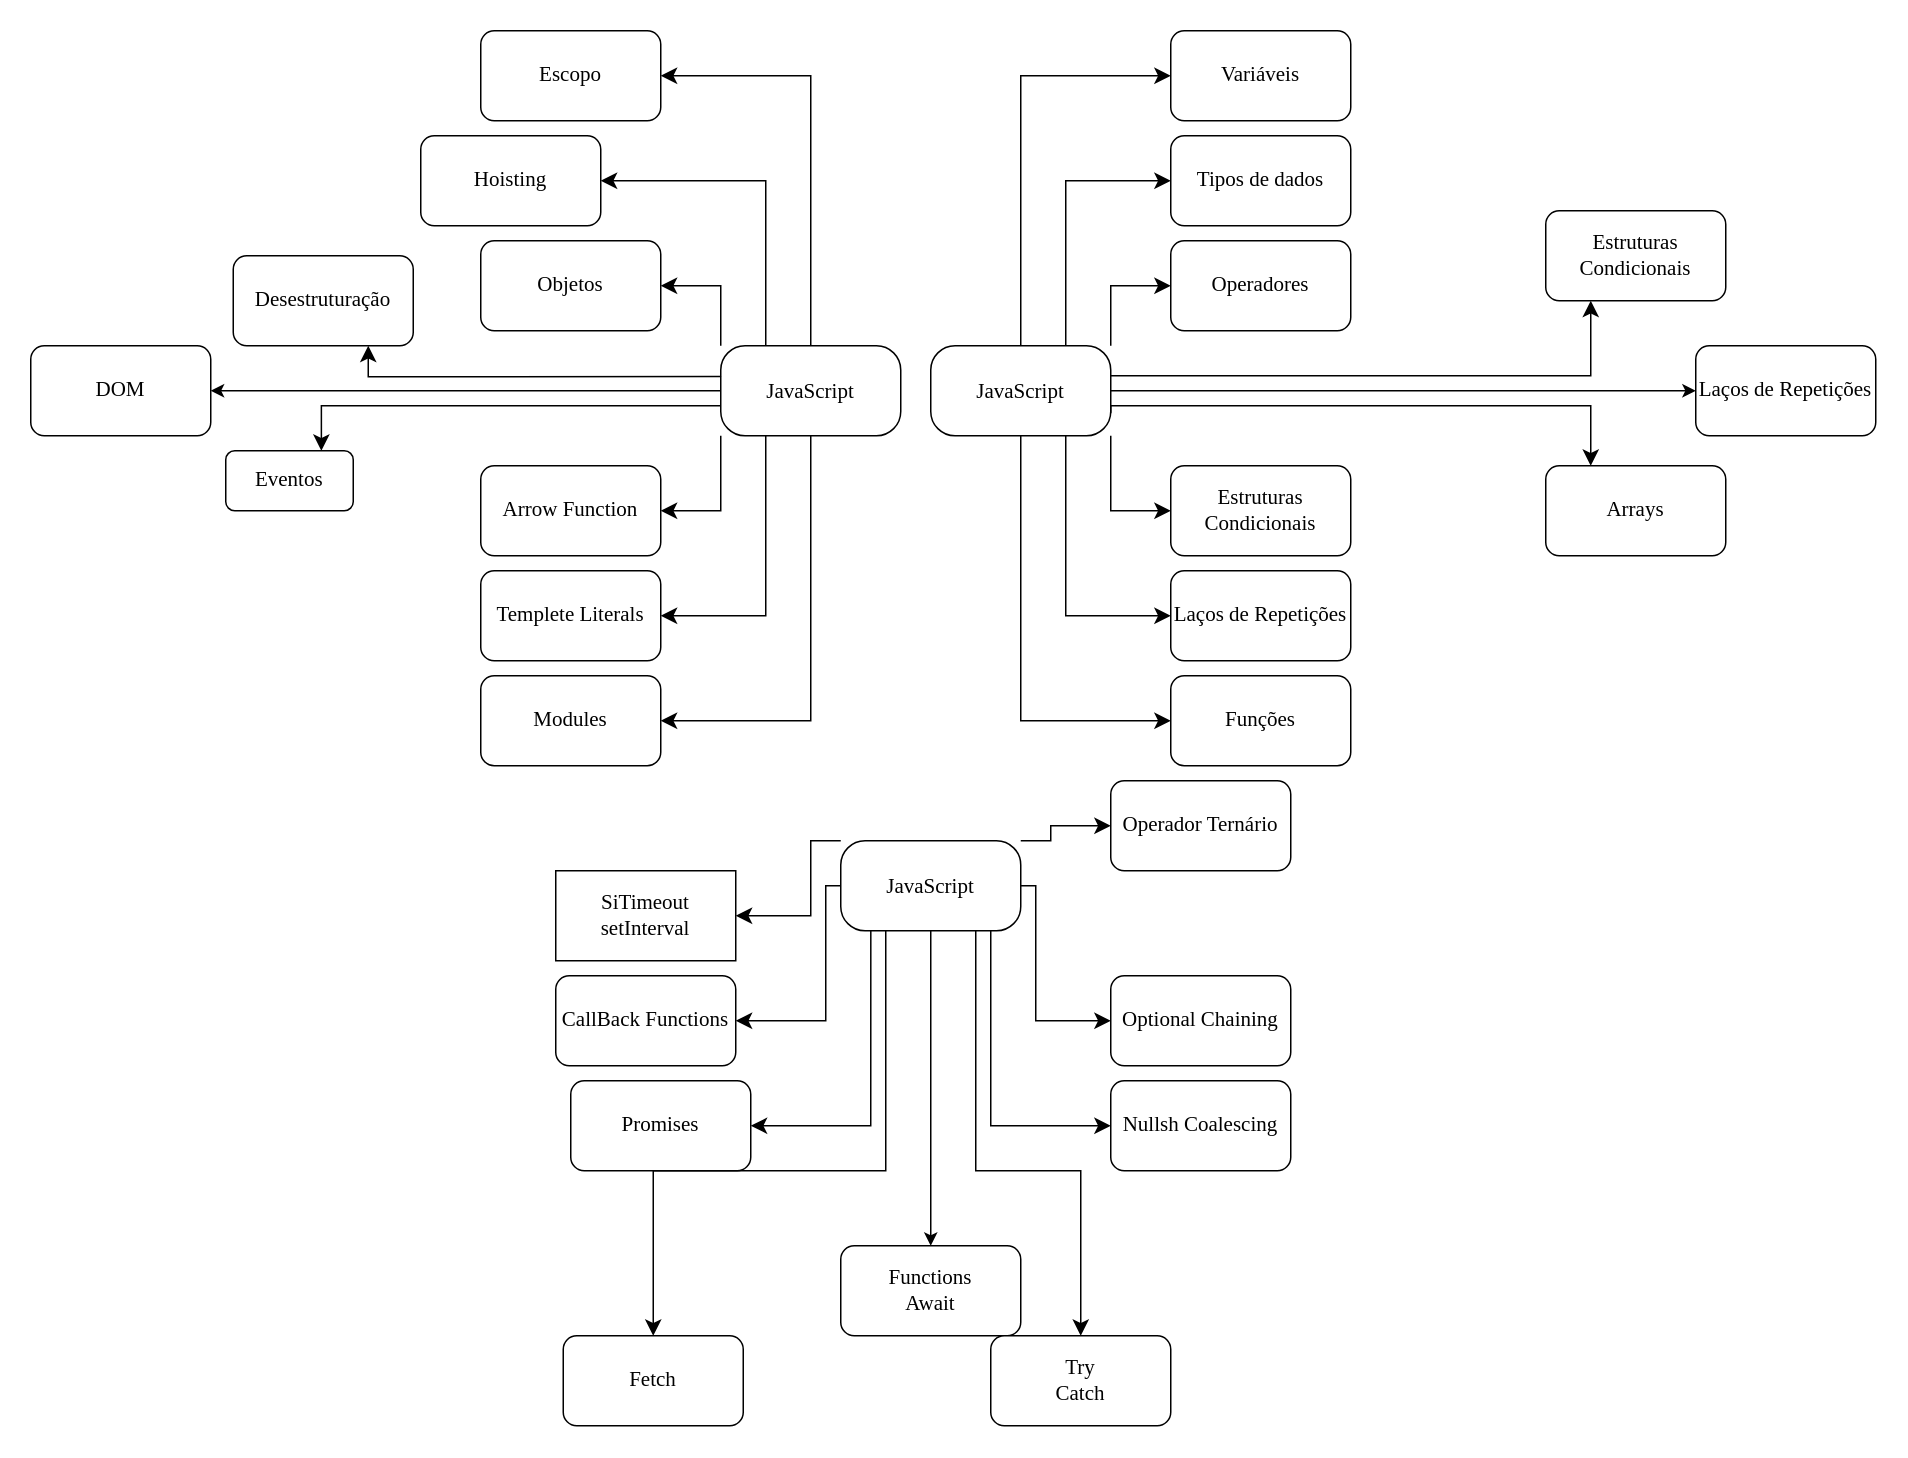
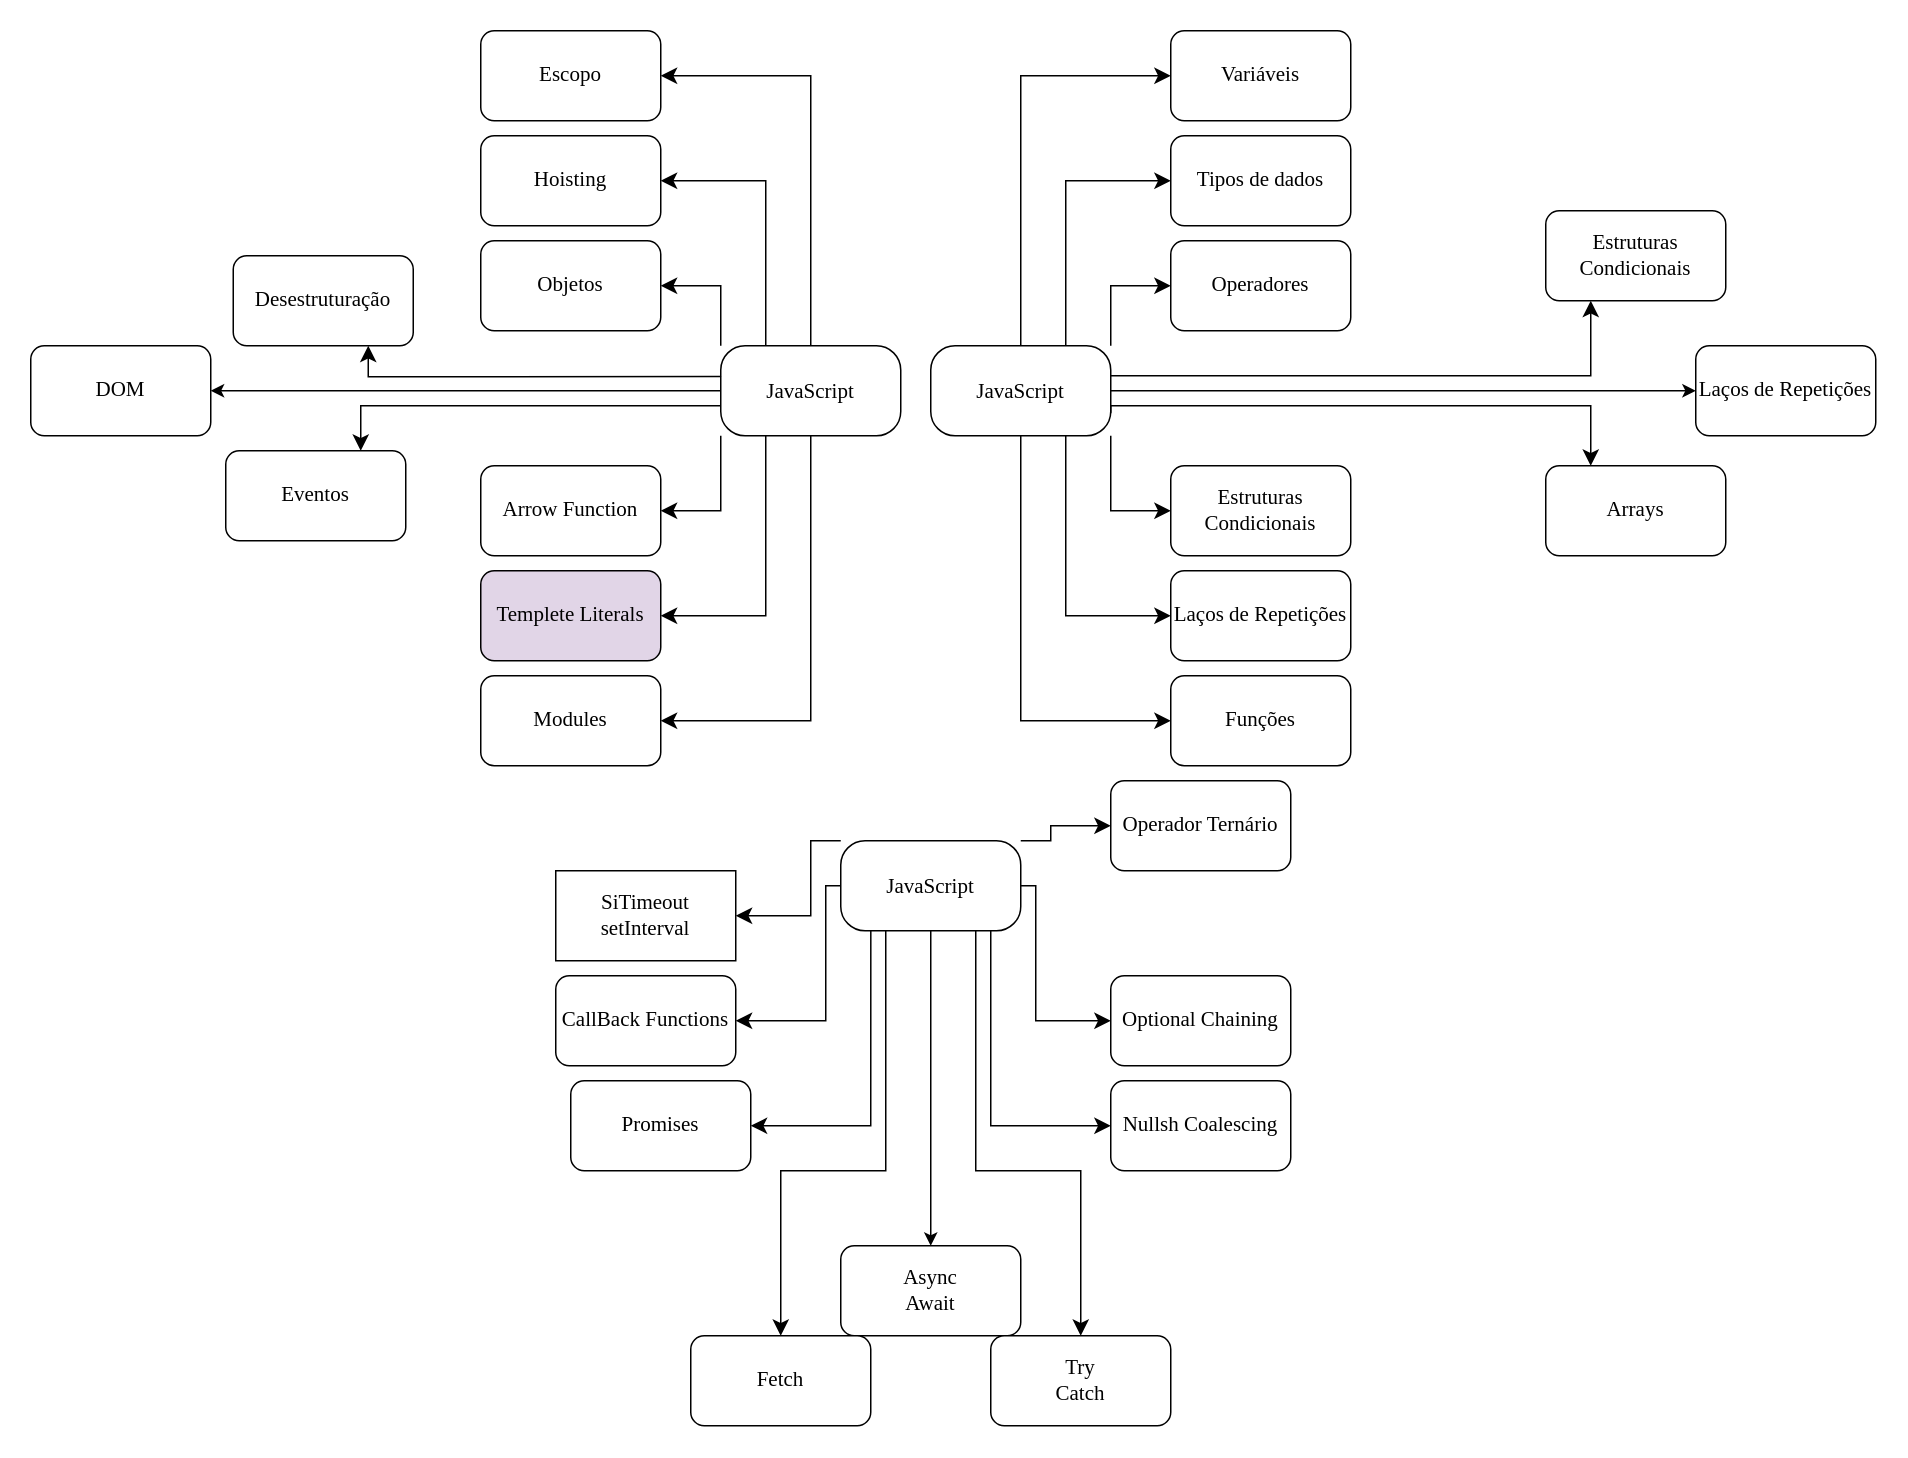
node "Hoisting": moved (511, 181) -> (571, 181)
node "Eventos": size 128x60 -> 180x90
node "Templete Literals": fillcolor #ffffff -> #e1d5e7
node "Functions Await": label "Functions Await" -> "Async Await"
node "Fetch": moved (653, 1381) -> (781, 1381)
